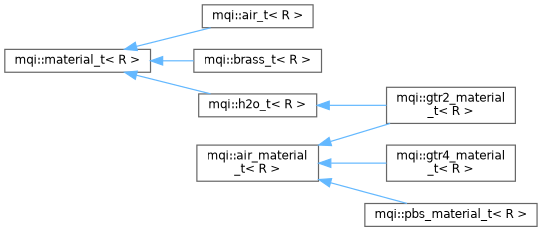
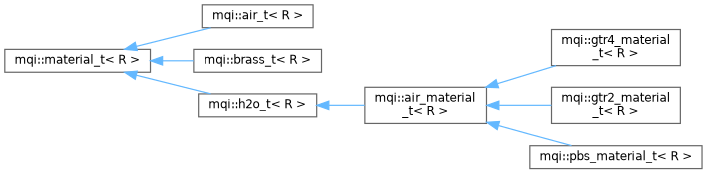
edge "mqi::gtr2_material _t< R >" -> "mqi::h2o_t< R >": now "mqi::air_material _t< R >" -> "mqi::h2o_t< R >"
